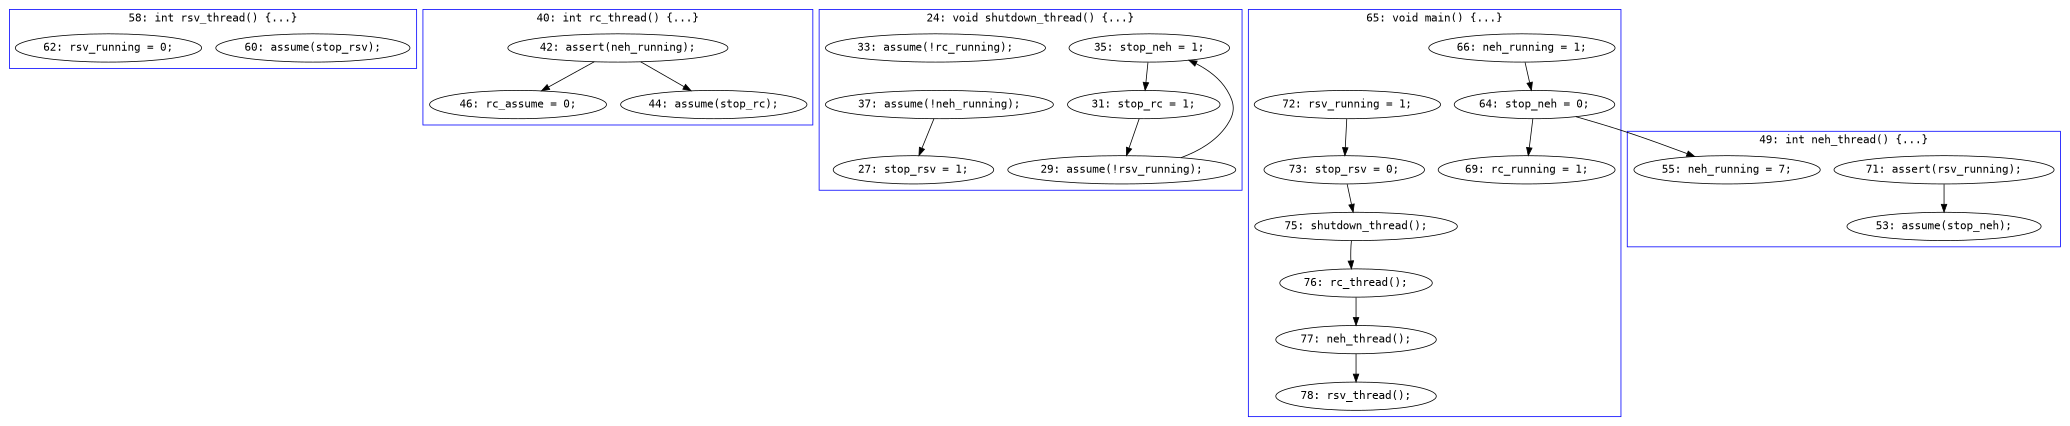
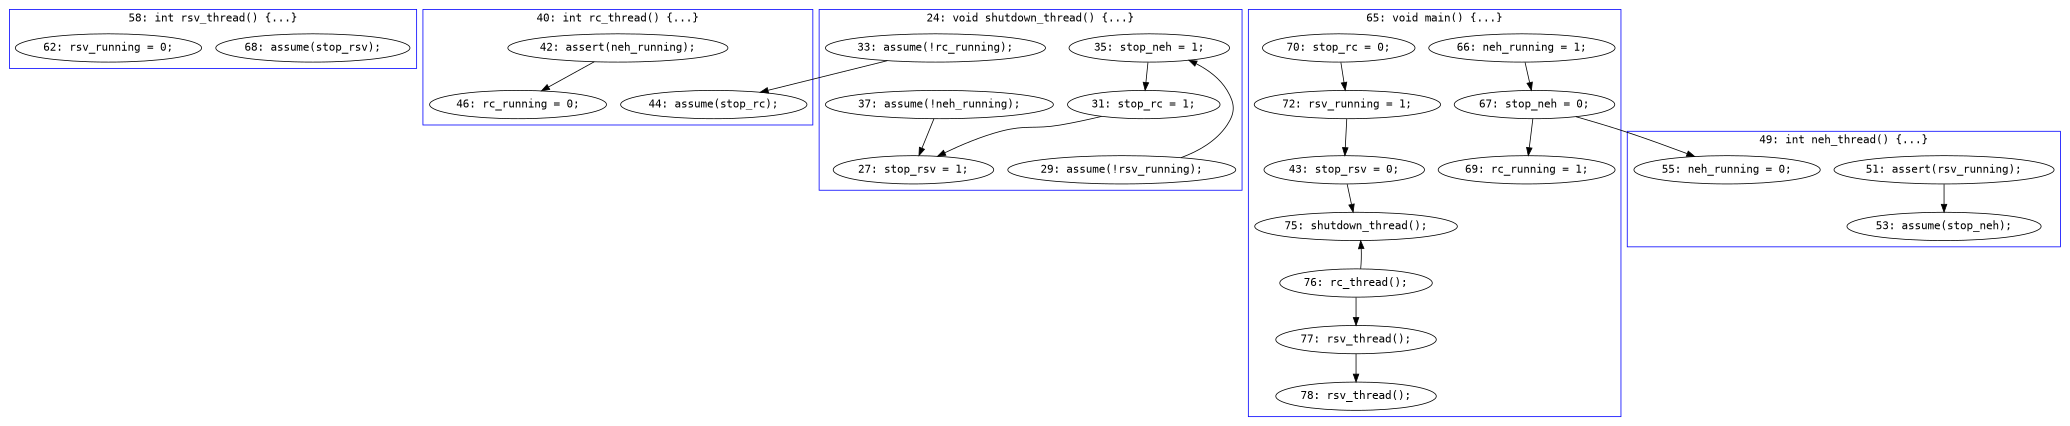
node "60: assume(stop_rsv);": label "60: assume(stop_rsv);" -> "68: assume(stop_rsv);"
node "70: stop_rc = 0;": added
edge "42: assert(neh_running);" -> "44: assume(stop_rc);": now "33: assume(!rc_running);" -> "44: assume(stop_rc);"
node "46: rc_assume = 0;": label "46: rc_assume = 0;" -> "46: rc_running = 0;"
node "64: stop_neh = 0;": label "64: stop_neh = 0;" -> "67: stop_neh = 0;"
edge "31: stop_rc = 1;" -> "29: assume(!rsv_running);": now "31: stop_rc = 1;" -> "27: stop_rsv = 1;"
node "73: stop_rsv = 0;": label "73: stop_rsv = 0;" -> "43: stop_rsv = 0;"
node "55: neh_running = 7;": label "55: neh_running = 7;" -> "55: neh_running = 0;"
node "71: assert(rsv_running);": label "71: assert(rsv_running);" -> "51: assert(rsv_running);"
edge "75: shutdown_thread();" -> "76: rc_thread();": reversed
node "77: neh_thread();": label "77: neh_thread();" -> "77: rsv_thread();"
